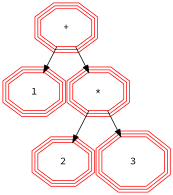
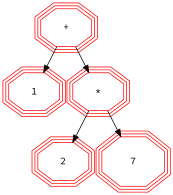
node "3": label "3" -> "7"
